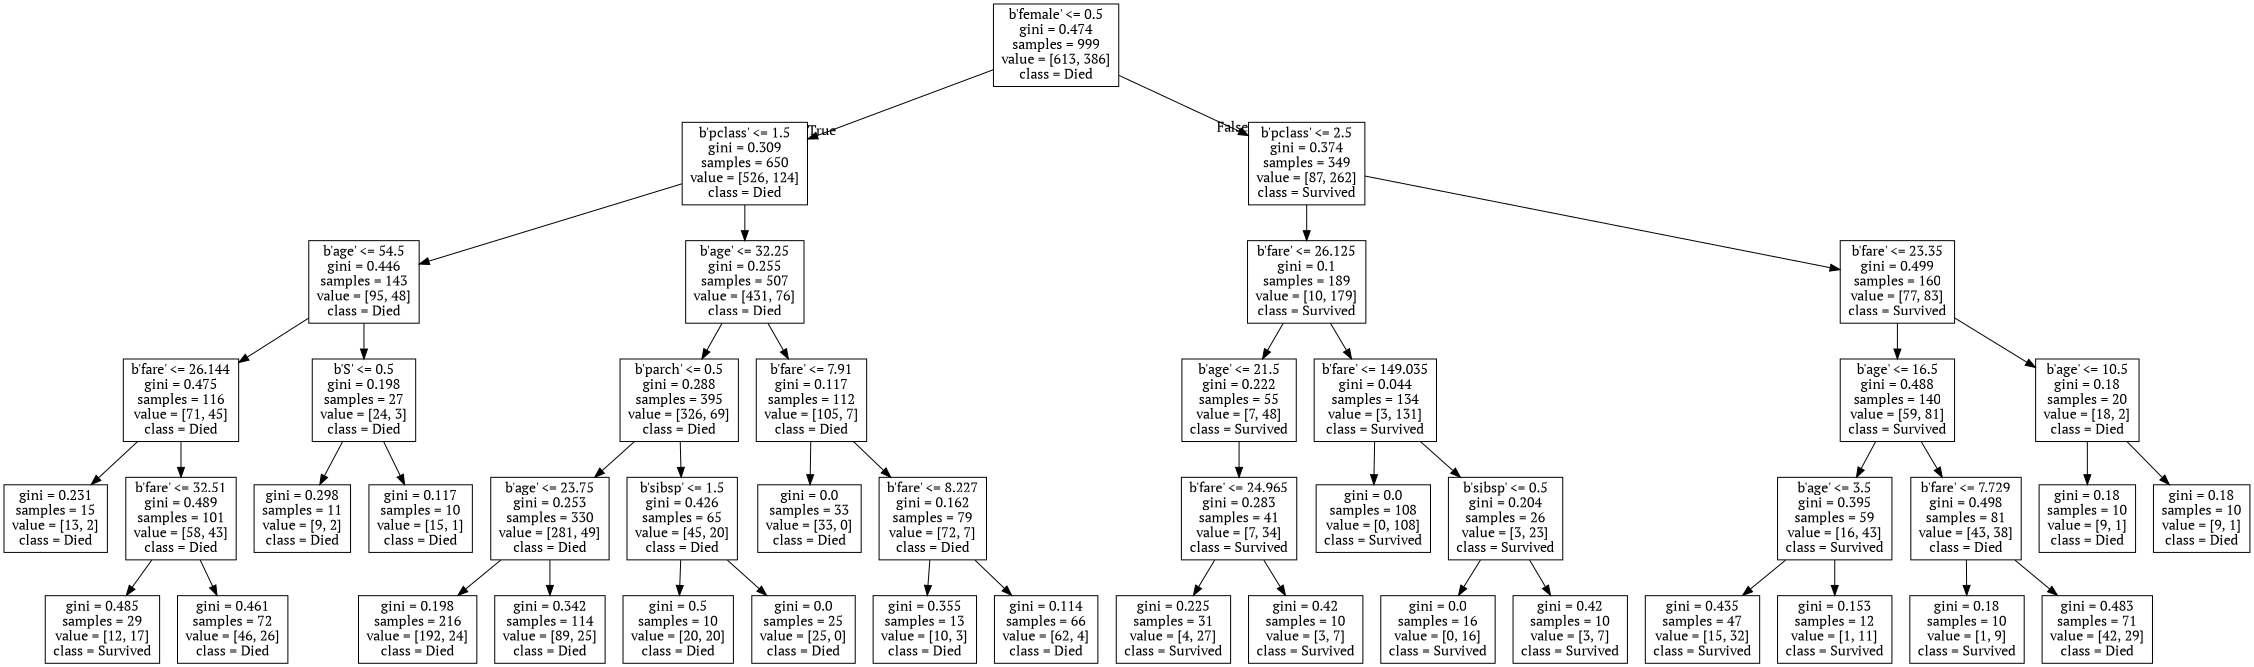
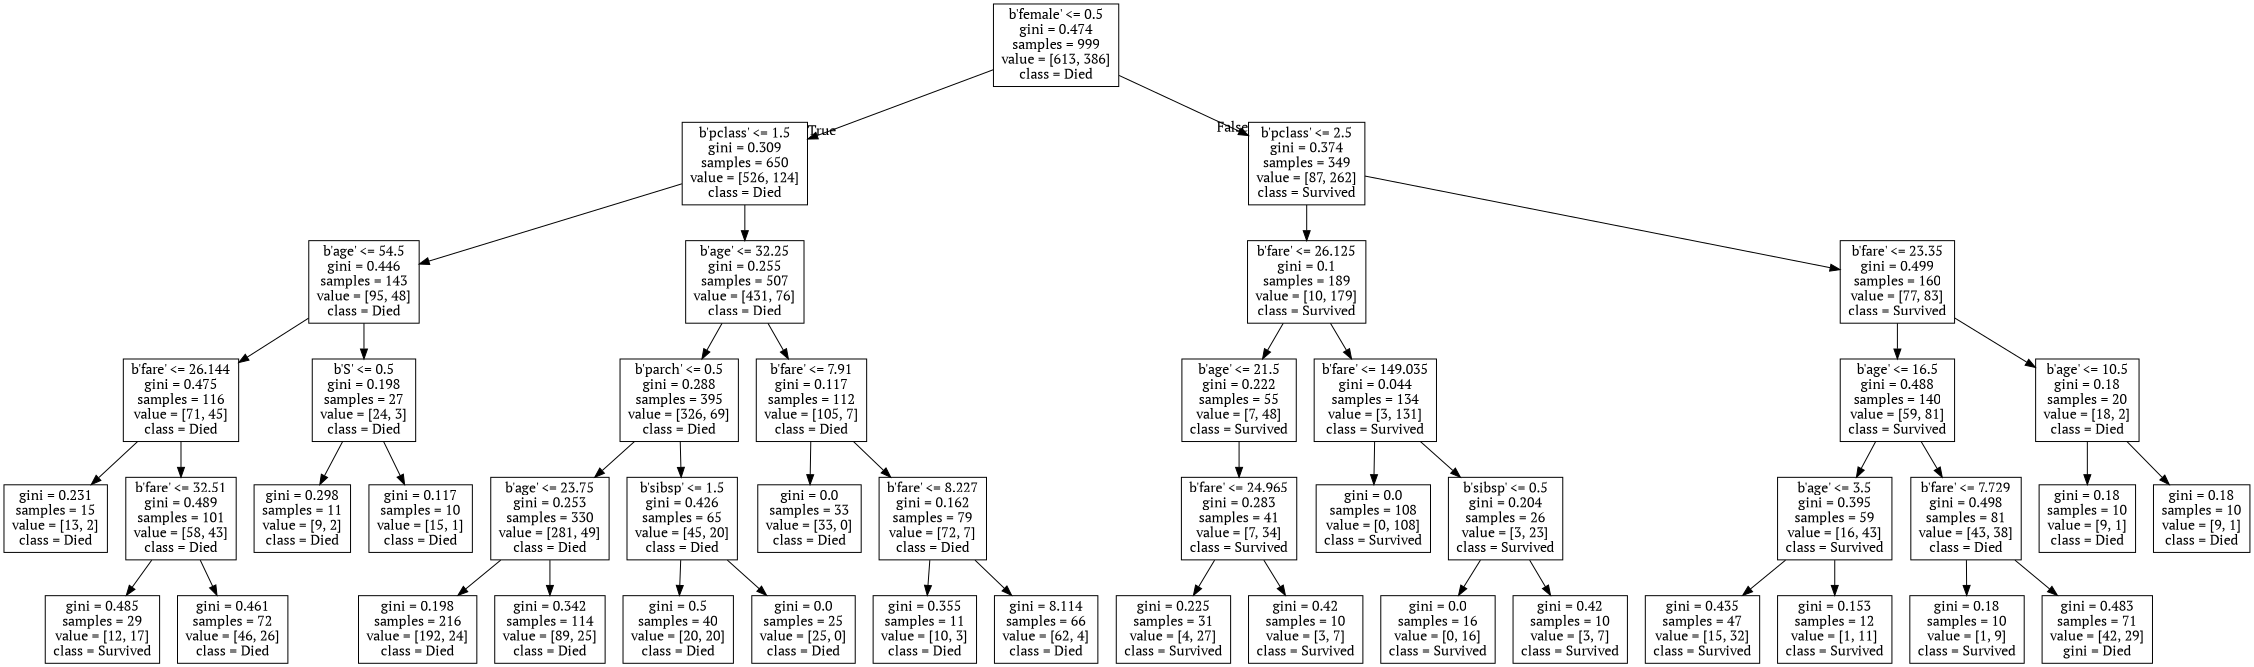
node "gini = 0.5 samples = 10 value = [20, 20] class = Died": label "gini = 0.5 samples = 10 value = [20, 20] class = Died" -> "gini = 0.5 samples = 40 value = [20, 20] class = Died"
node "gini = 0.355 samples = 13 value = [10, 3] class = Died": label "gini = 0.355 samples = 13 value = [10, 3] class = Died" -> "gini = 0.355 samples = 11 value = [10, 3] class = Died"
node "gini = 0.114 samples = 66 value = [62, 4] class = Died": label "gini = 0.114 samples = 66 value = [62, 4] class = Died" -> "gini = 8.114 samples = 66 value = [62, 4] class = Died"
node "gini = 0.483 samples = 71 value = [42, 29] class = Died": label "gini = 0.483 samples = 71 value = [42, 29] class = Died" -> "gini = 0.483 samples = 71 value = [42, 29] gini = Died"
